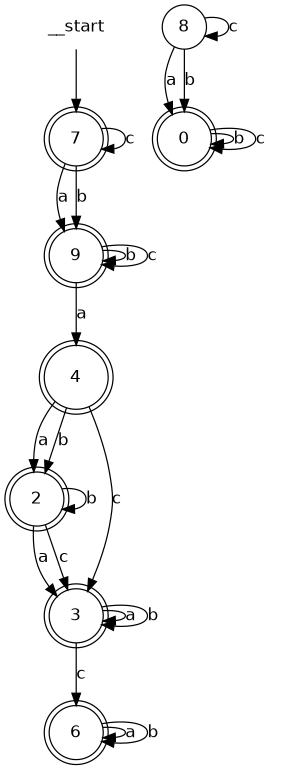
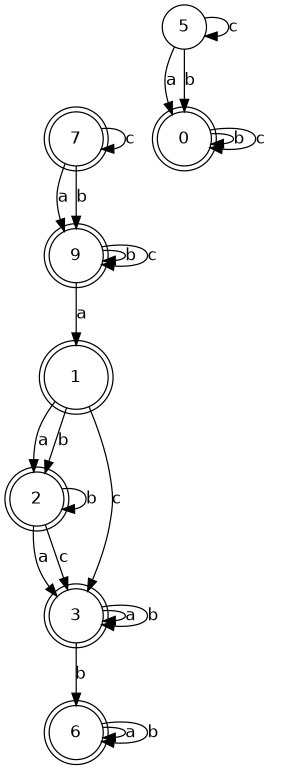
node "__start": removed
node "8": label "8" -> "5"
node "4": label "4" -> "1"
edge "3" -> "6": label "c" -> "b"
